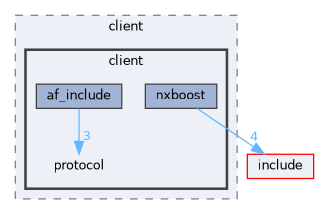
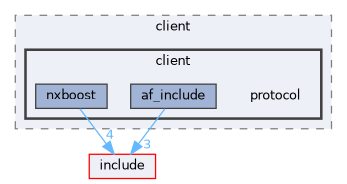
edge "af_include" -> "protocol": now "af_include" -> "include"
